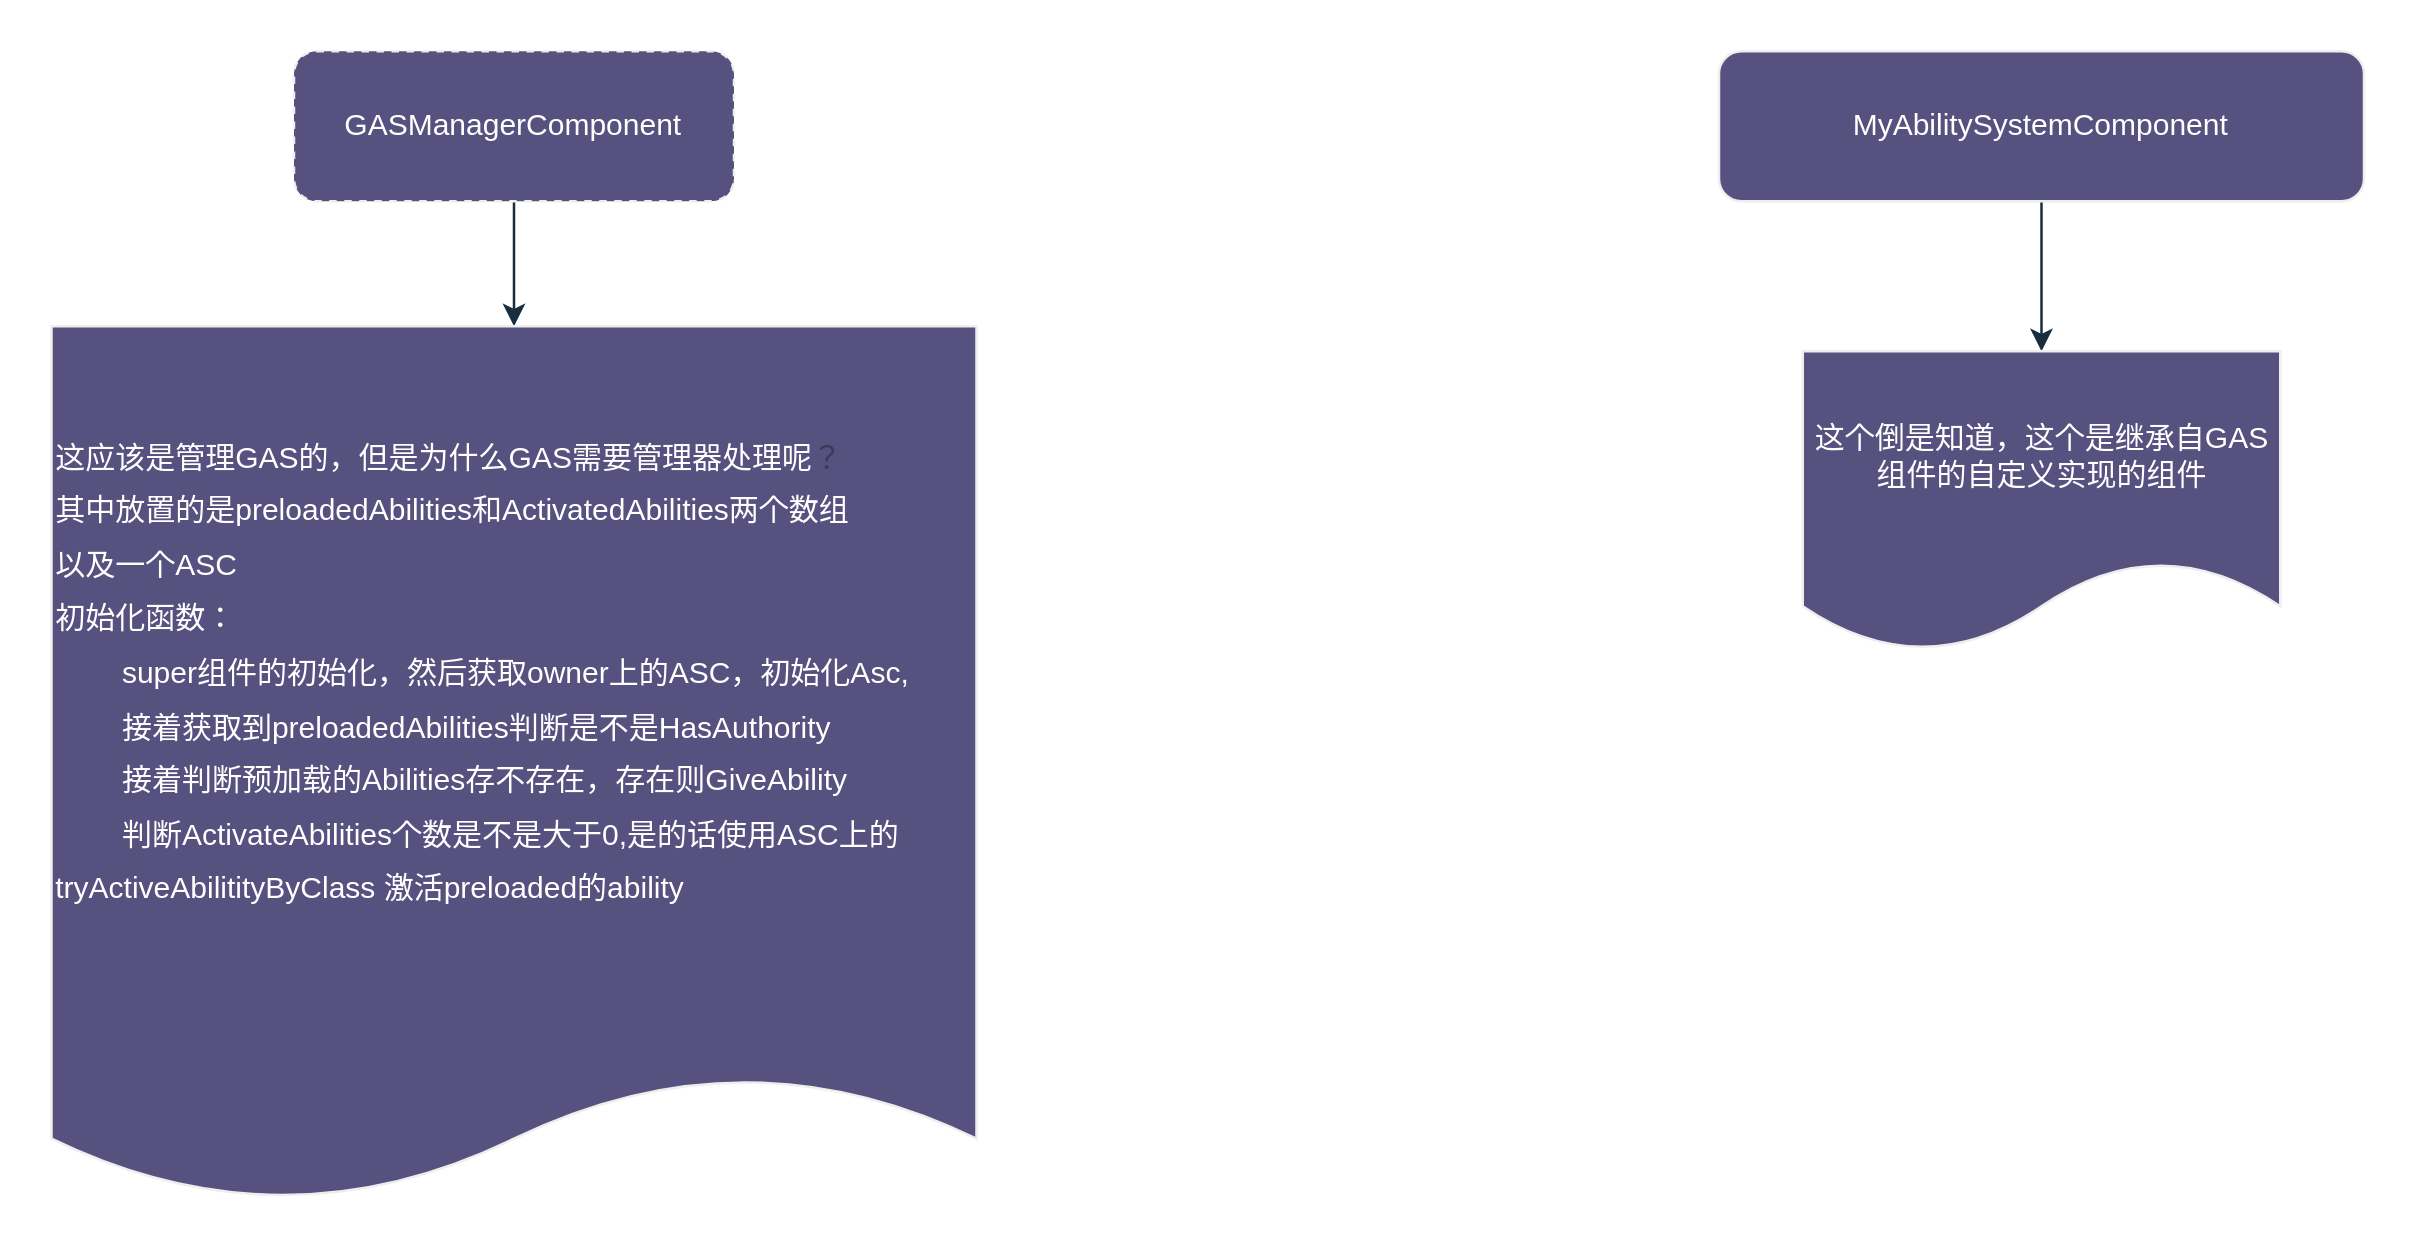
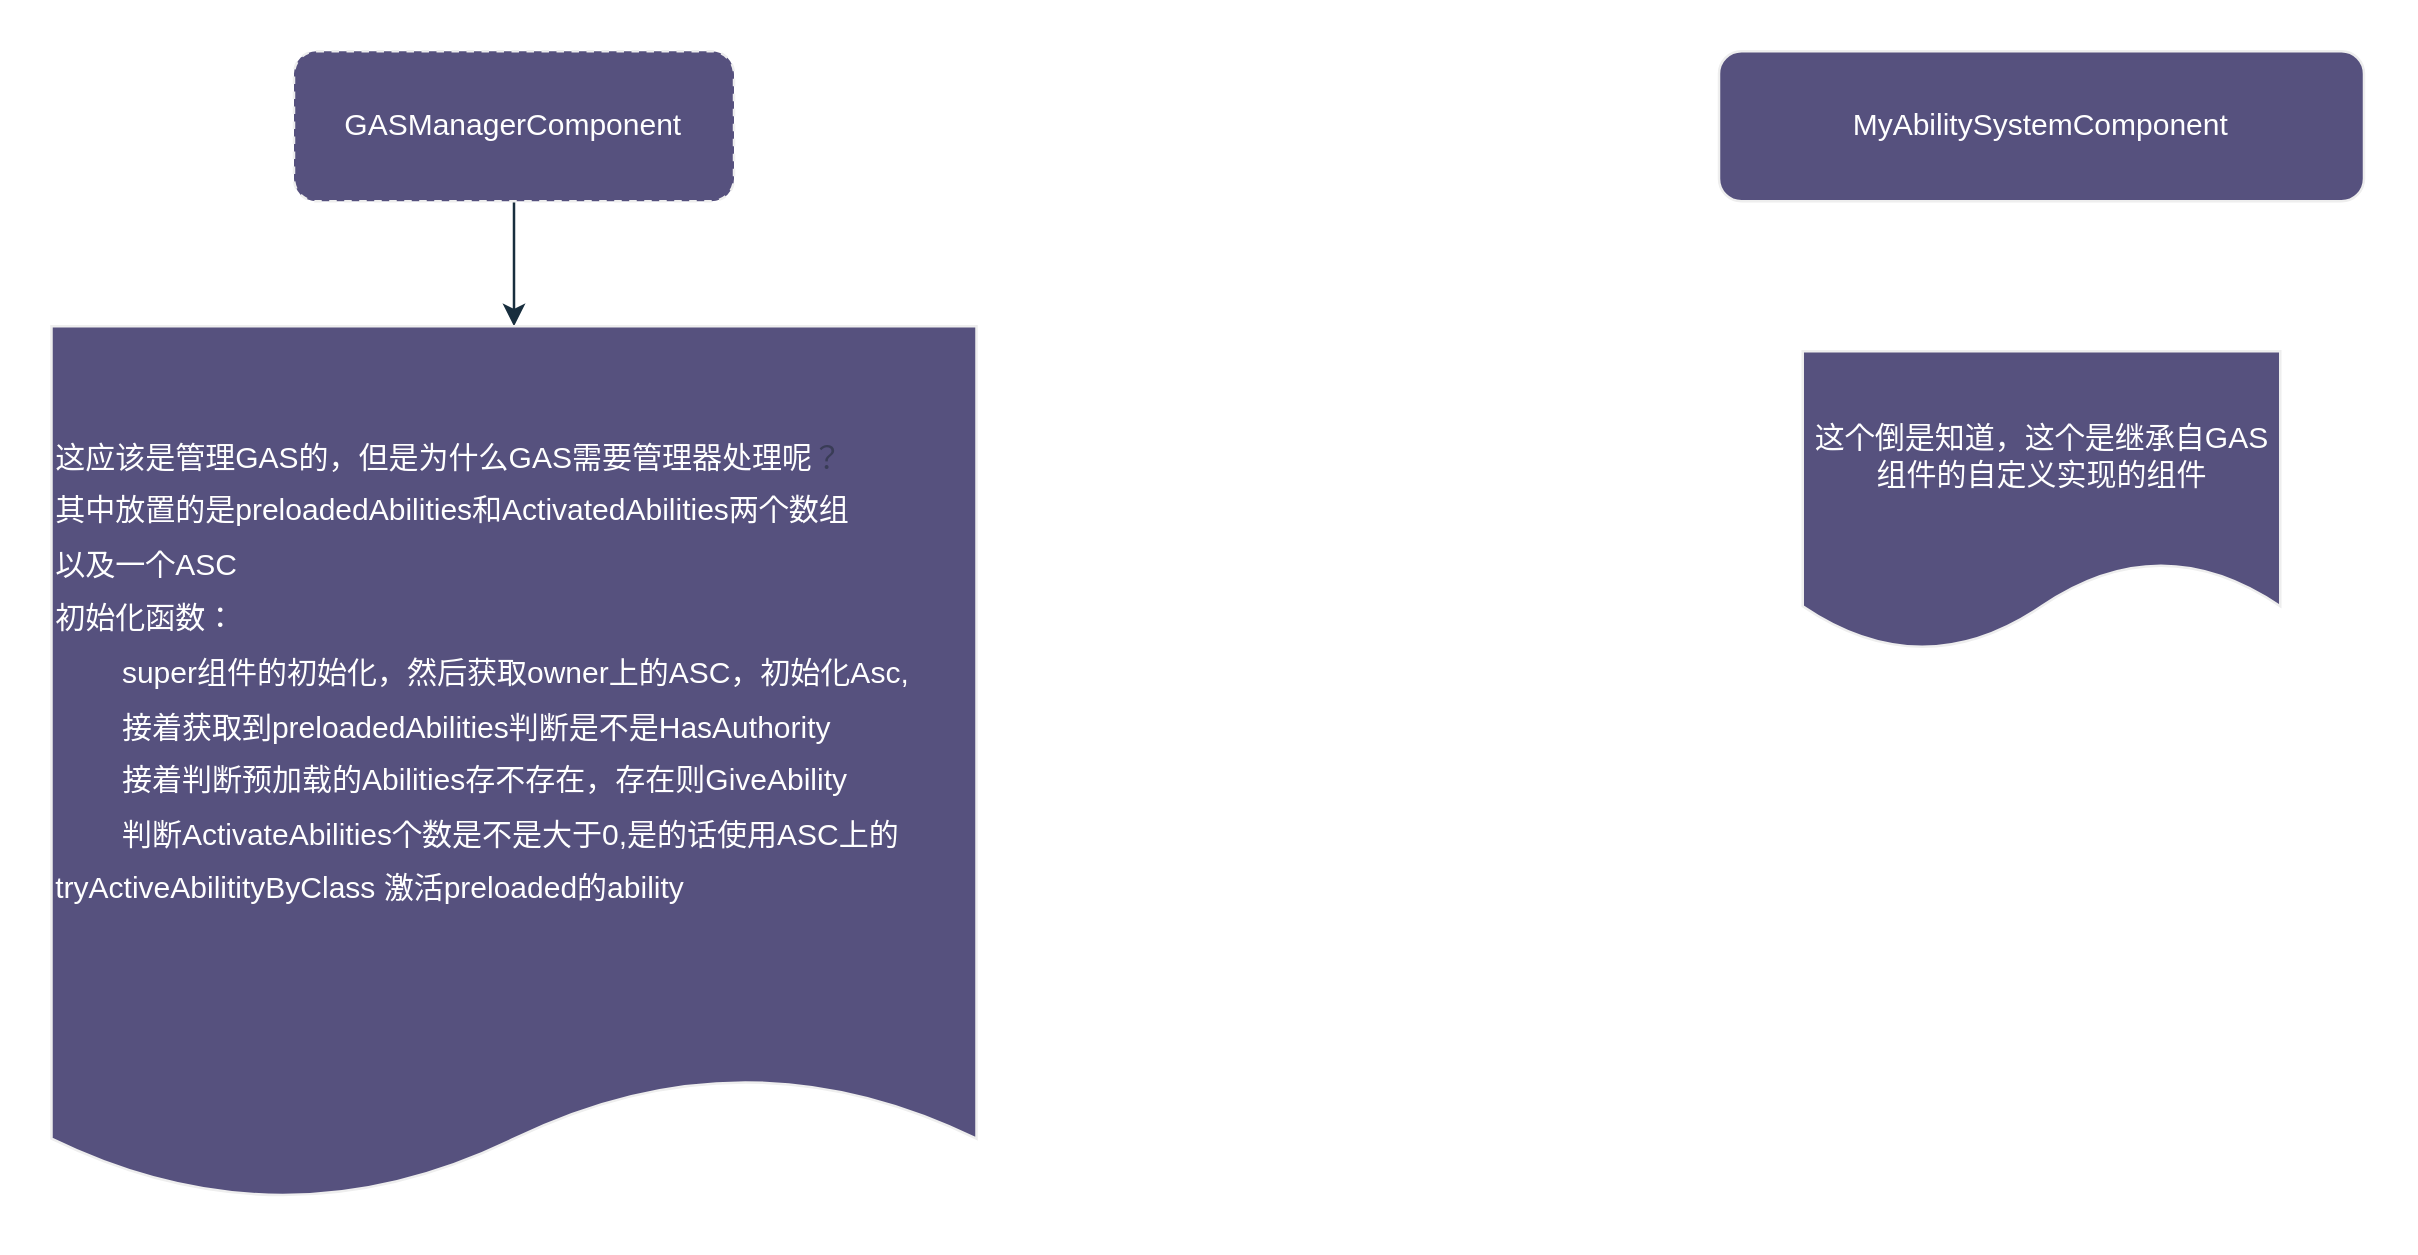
edge "MyAbilitySystemComponent" -> "这个倒是知道，这个是继承自GAS组件的自定义实现的组件": removed
